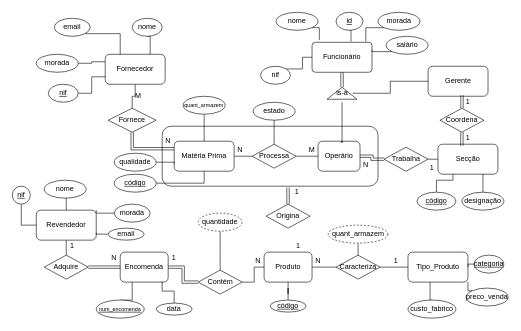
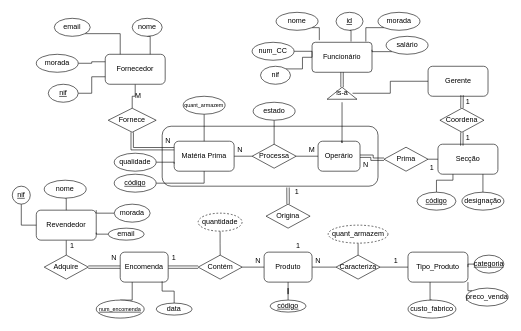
node "num_CC": added
edge "num_CC" -- "Funcionário": added
node "Trabalha": label "Trabalha" -> "Prima"
node "Contém": moved (220, 282) -> (220, 267)
